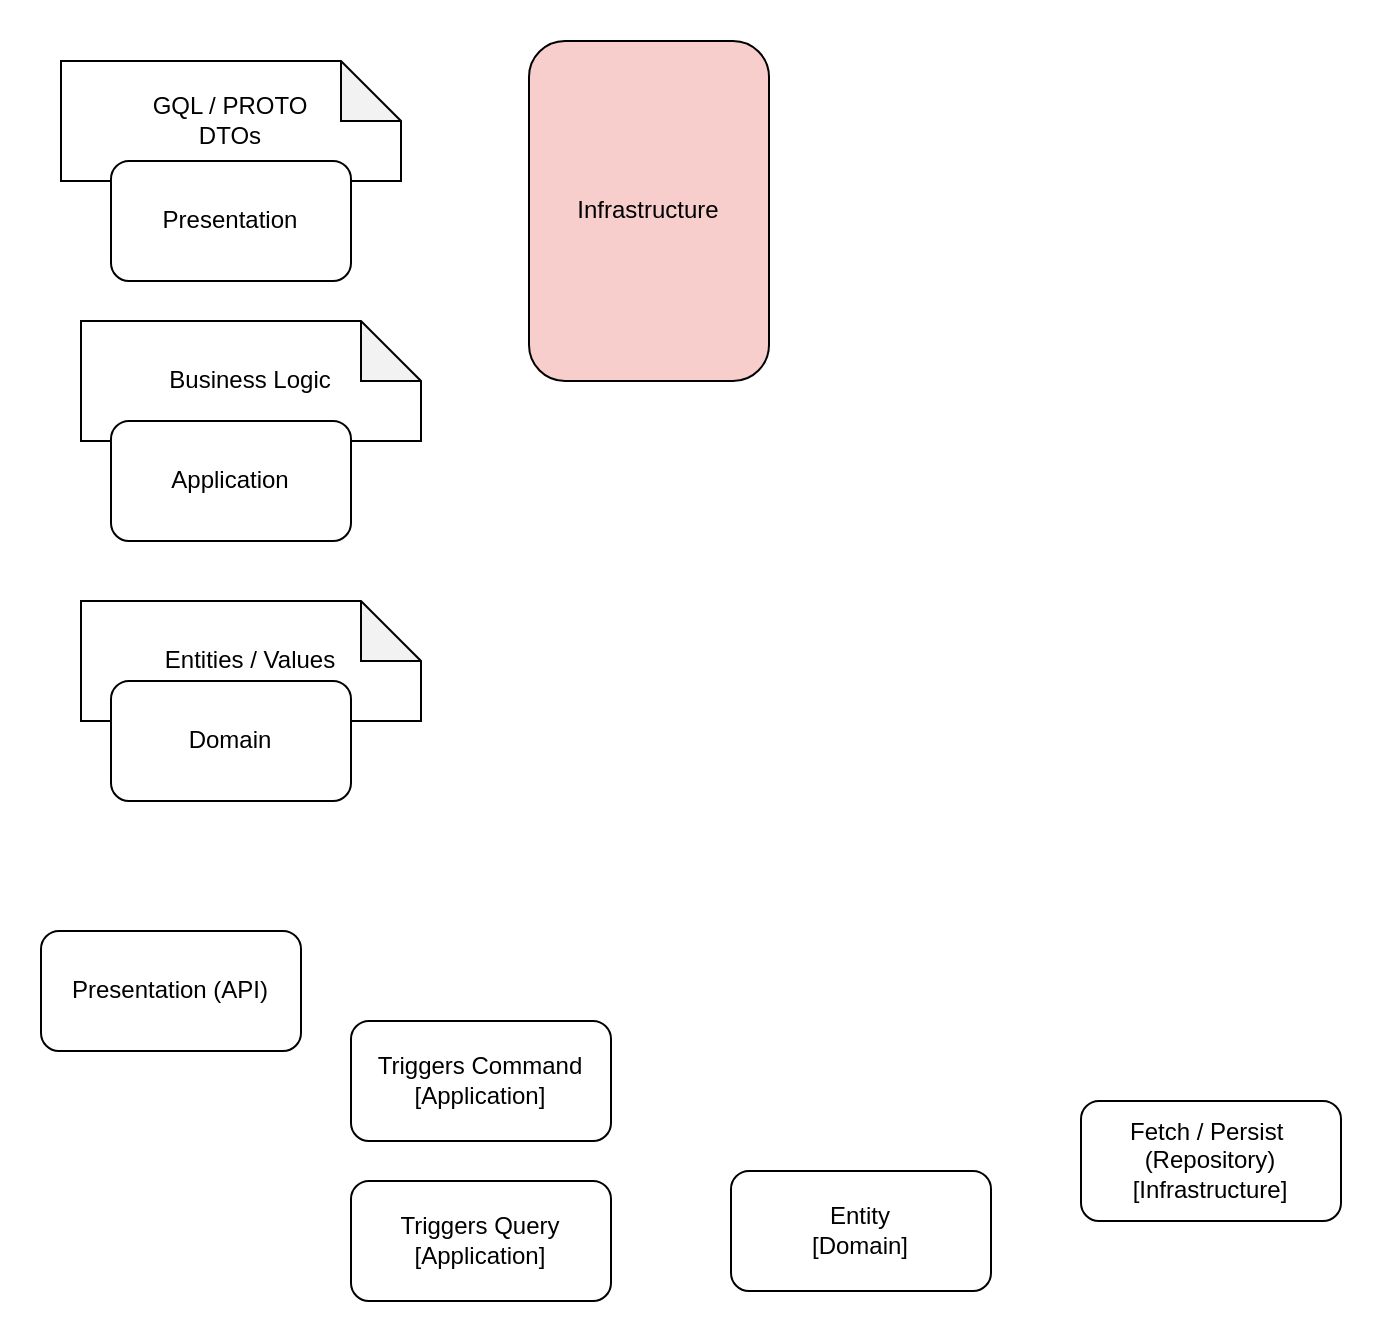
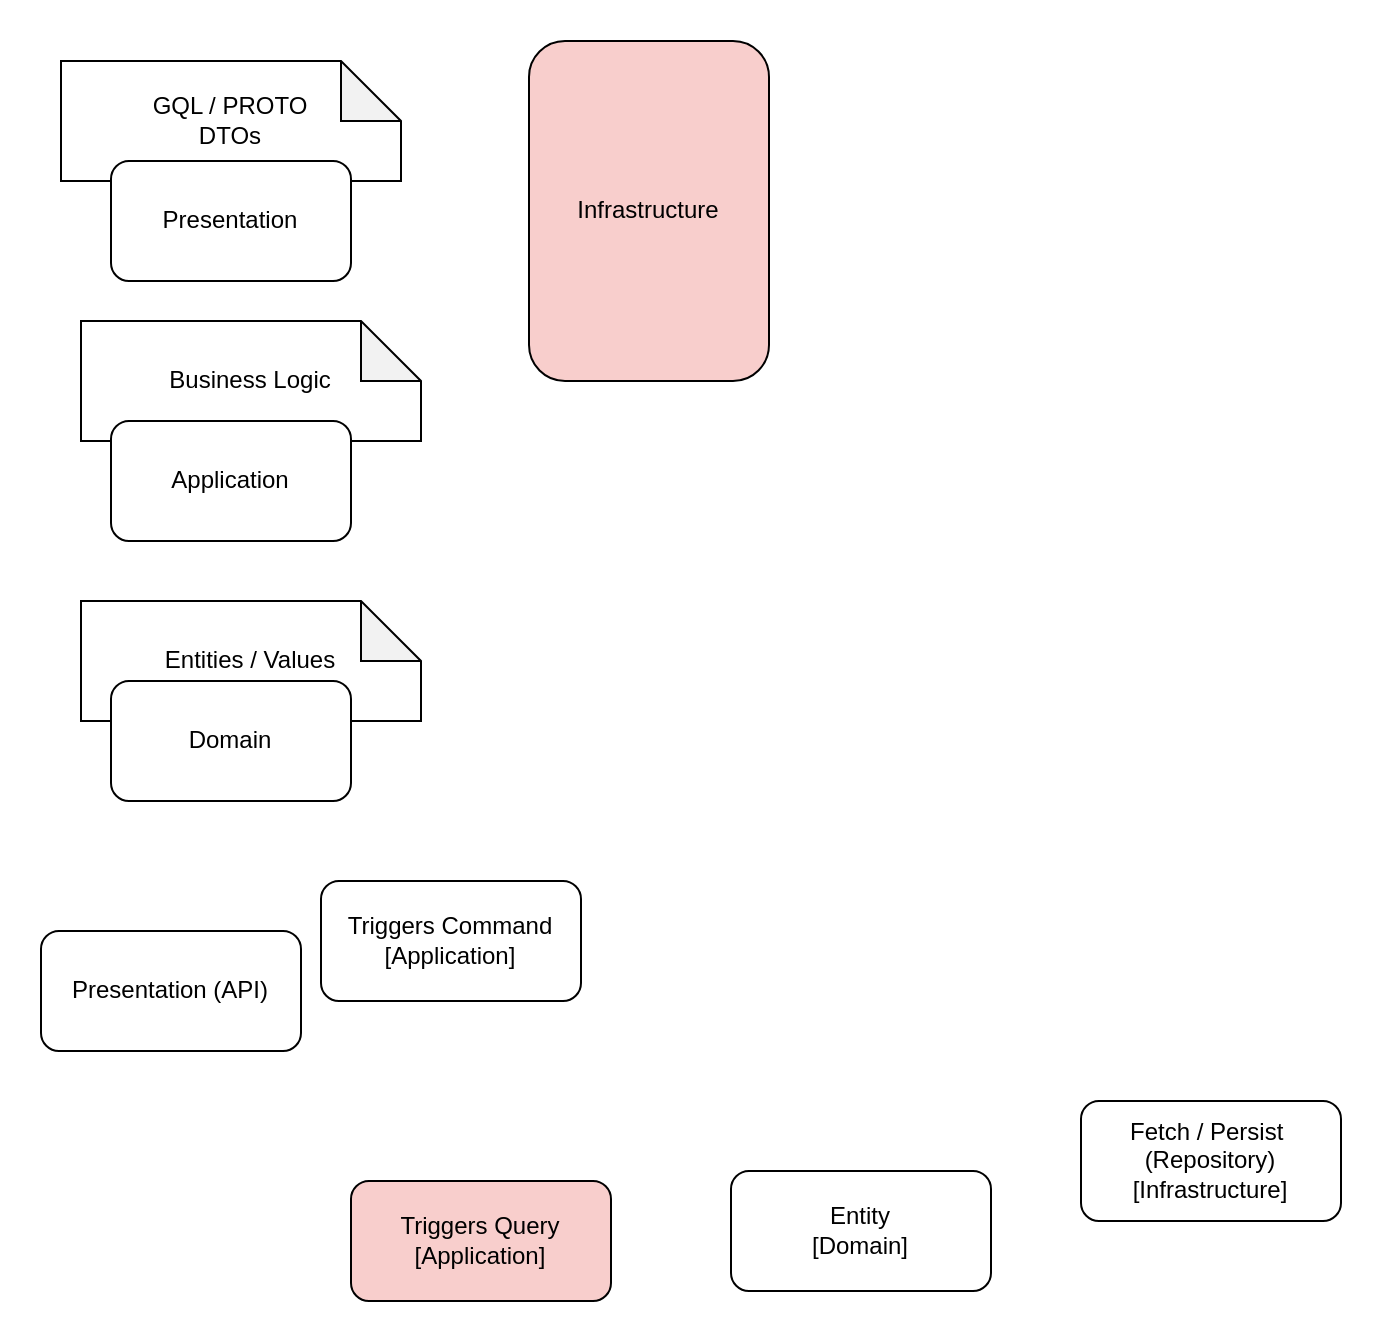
node "Triggers Command [Application]": moved (481, 1081) -> (451, 941)
node "Triggers Query [Application]": fillcolor #ffffff -> #f8cecc
